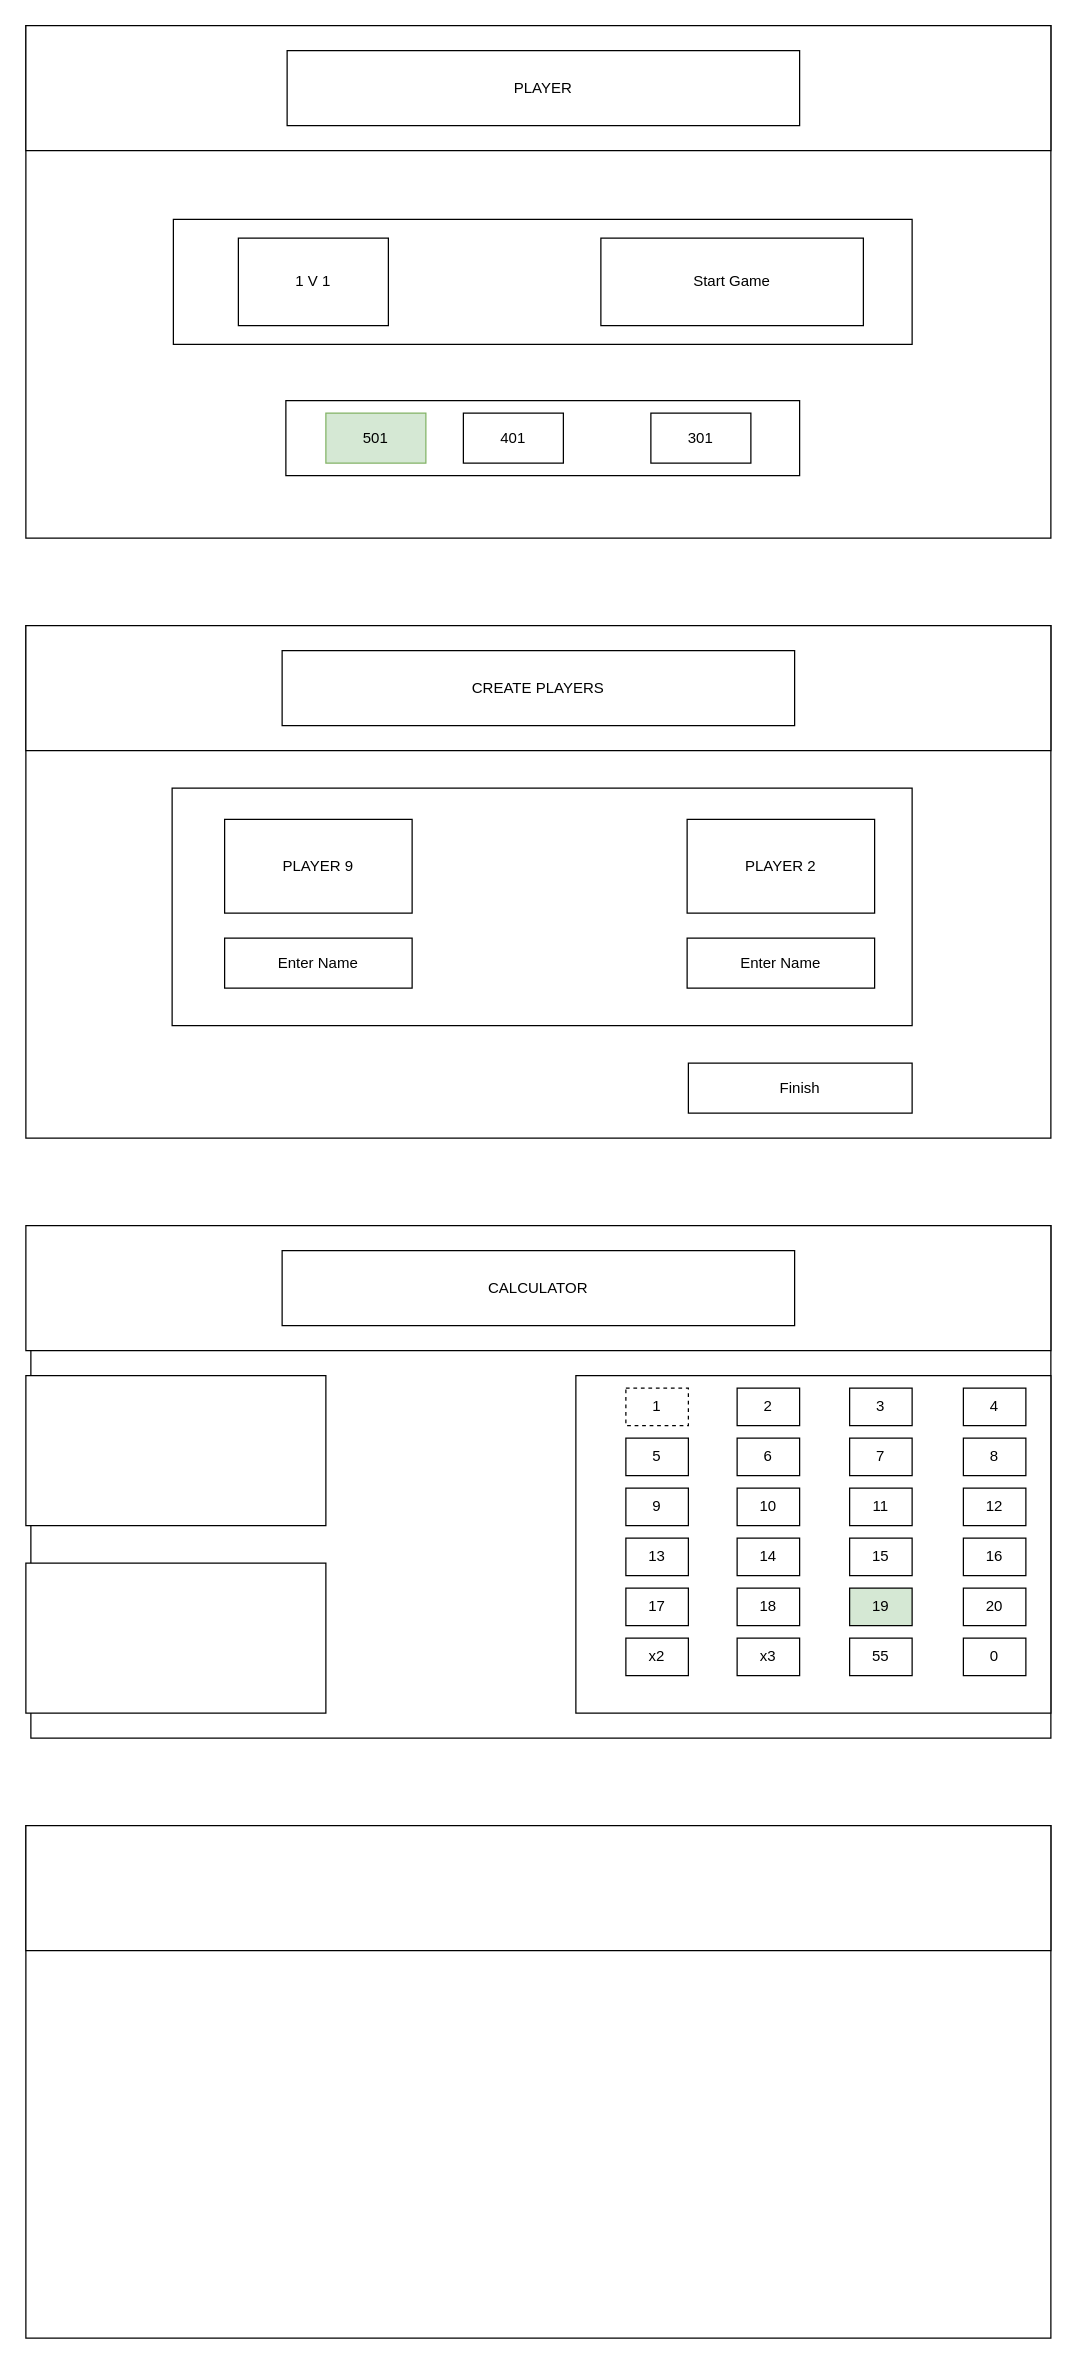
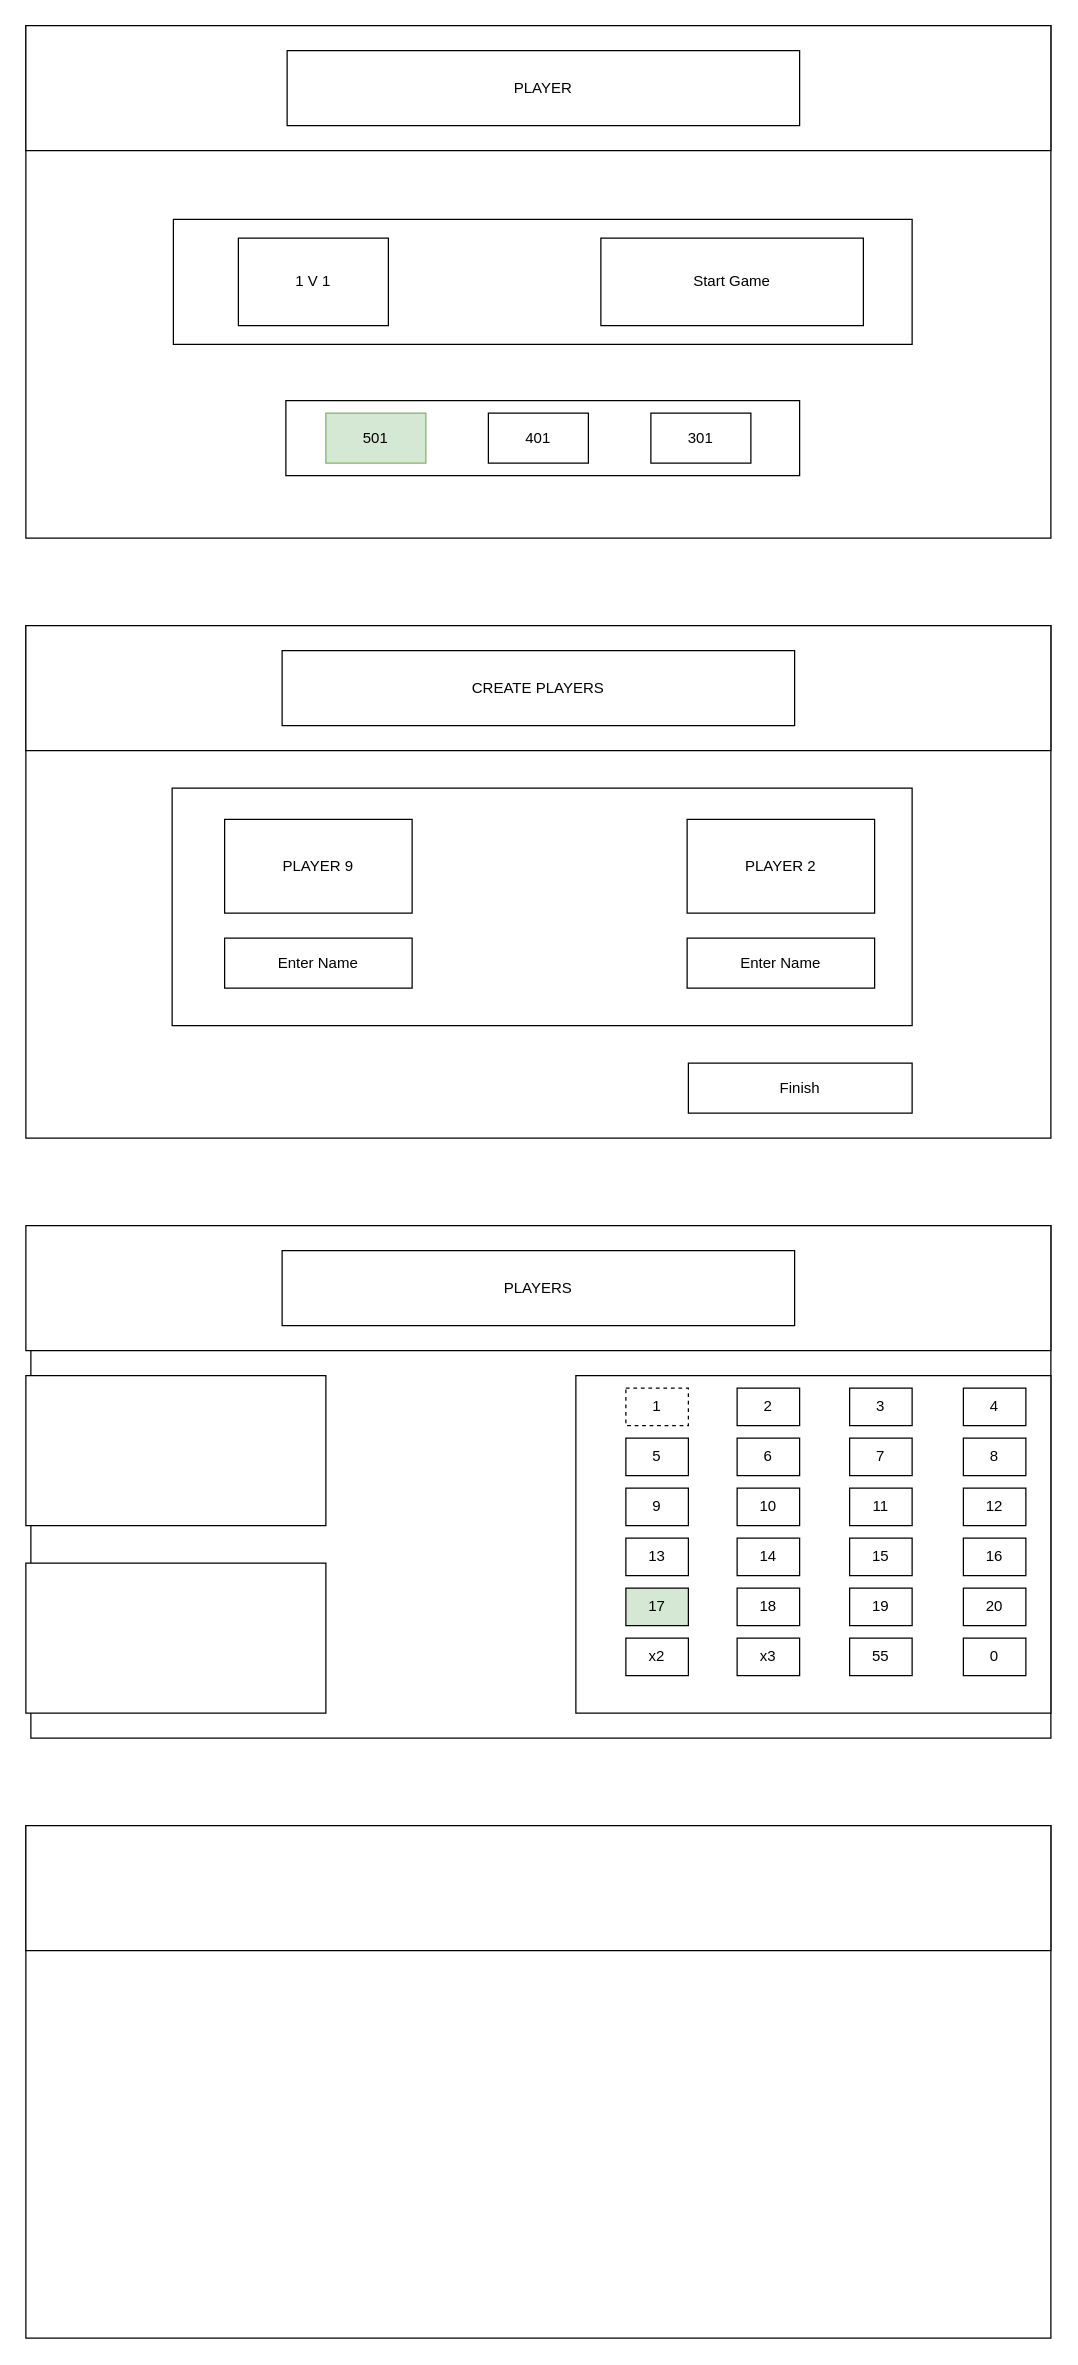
node "401": moved (513, 438) -> (538, 438)
node "CALCULATOR": label "CALCULATOR" -> "PLAYERS"
node "17": fillcolor #ffffff -> #d5e8d4
node "19": fillcolor #d5e8d4 -> #ffffff
